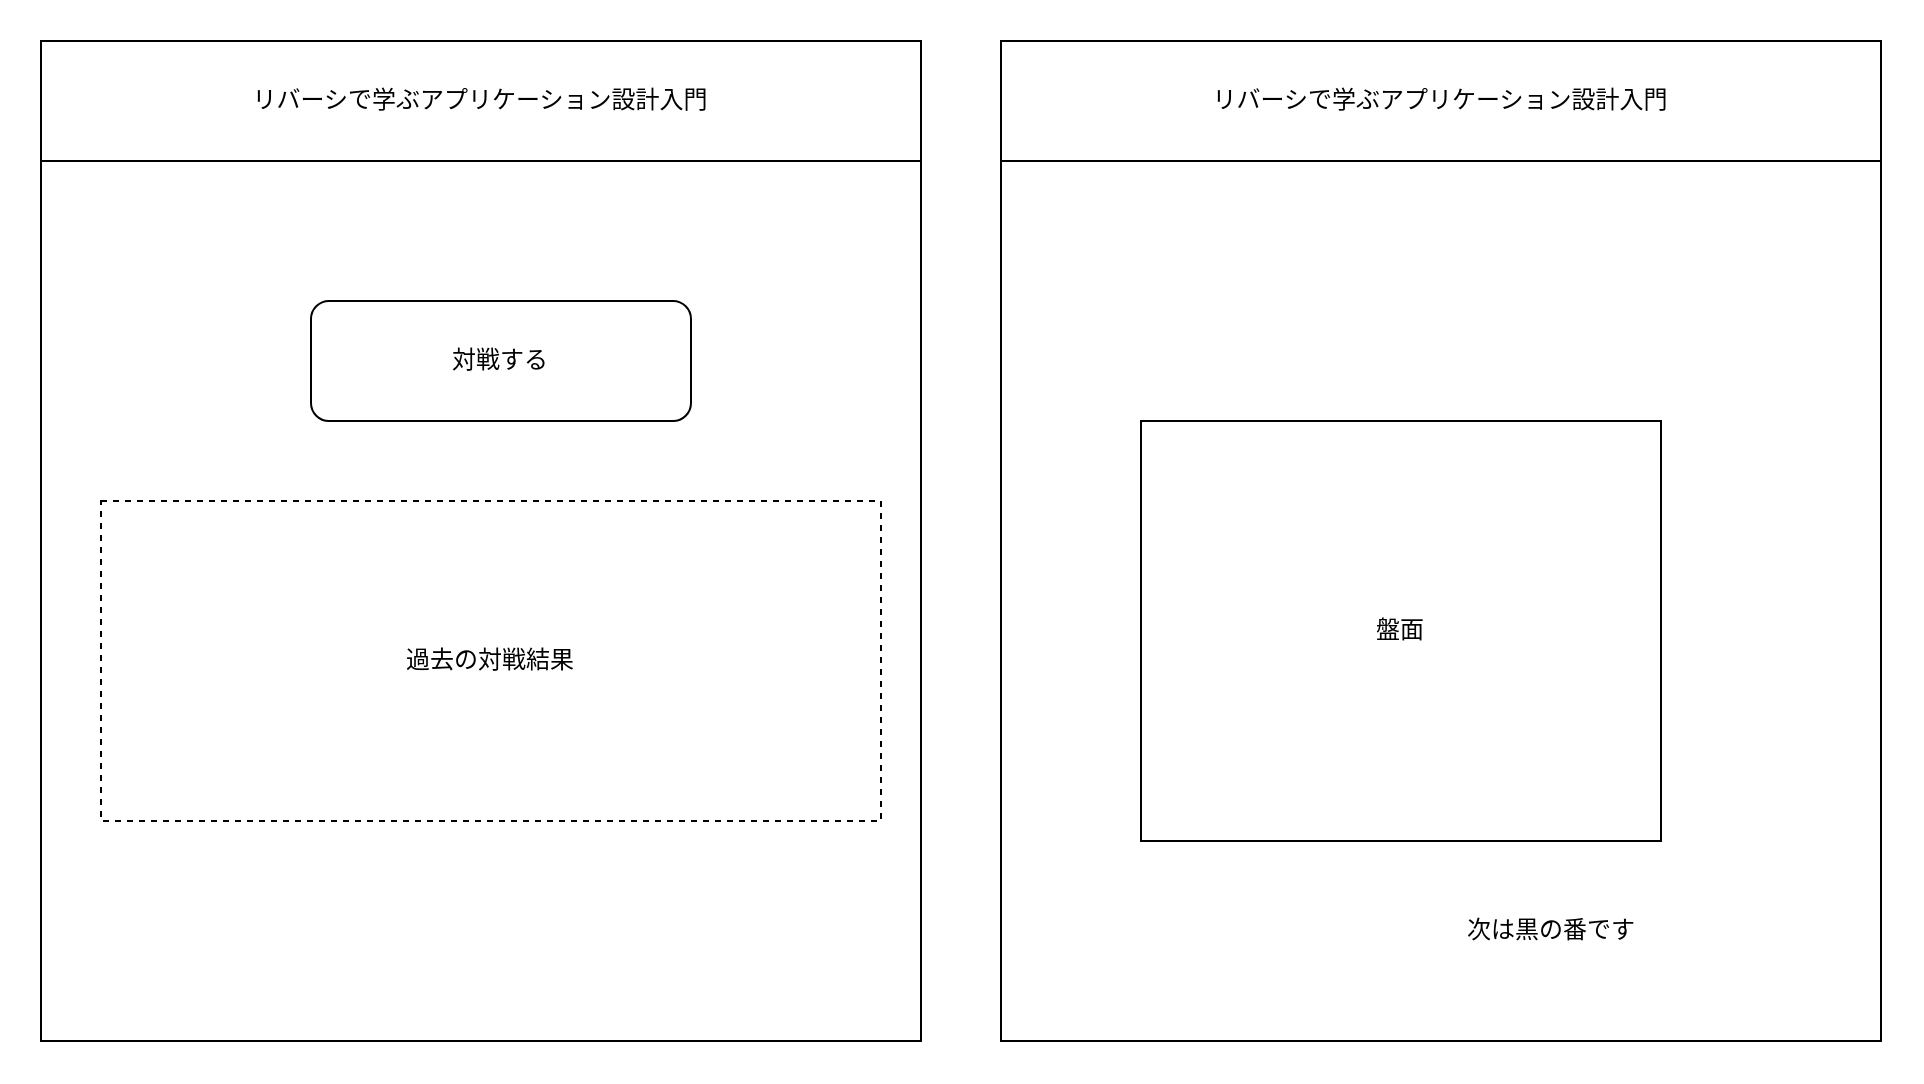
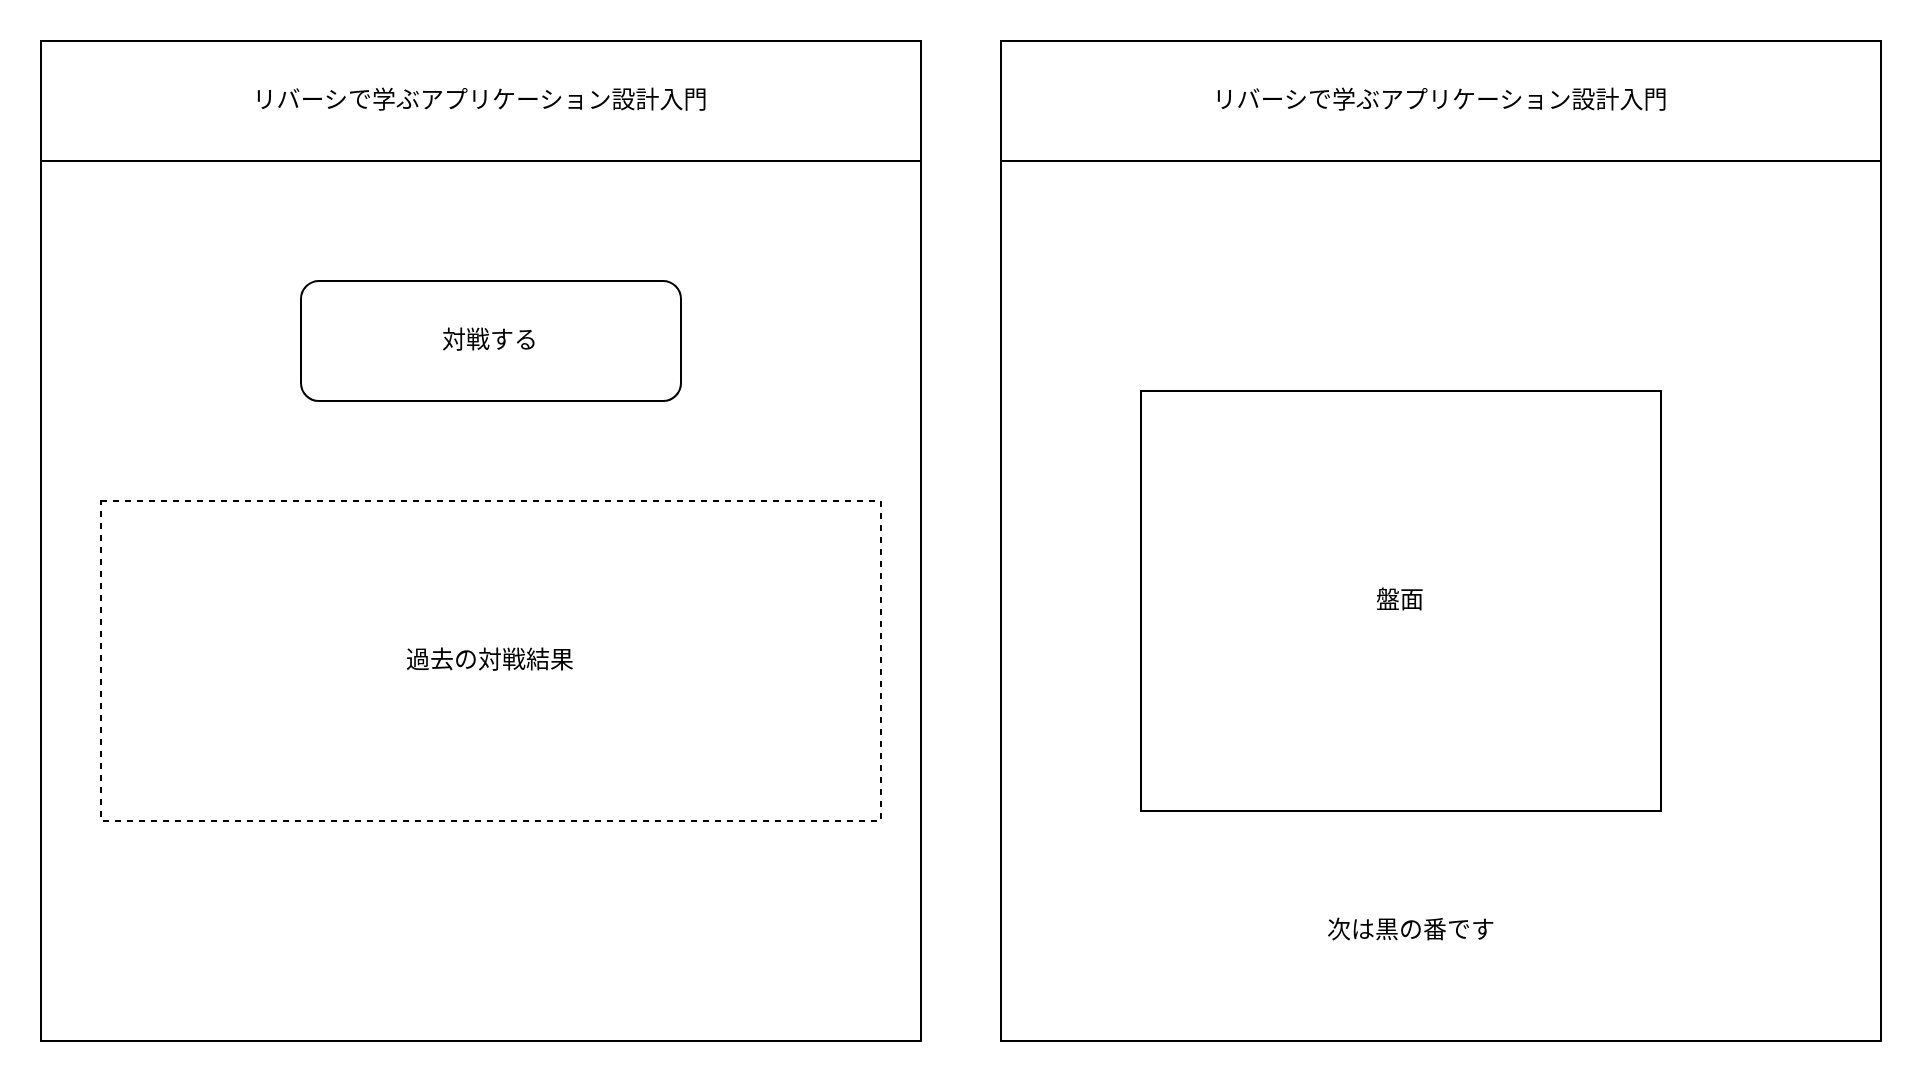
node "対戦する": moved (501, 361) -> (491, 341)
node "盤面": moved (1401, 631) -> (1401, 601)
node "次は黒の番です": moved (1551, 931) -> (1411, 931)
